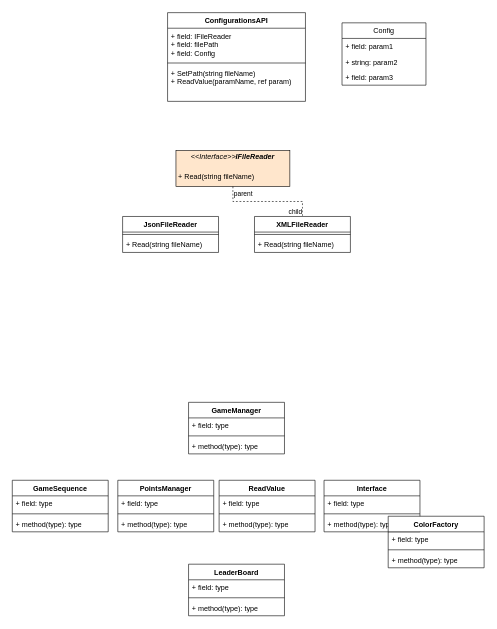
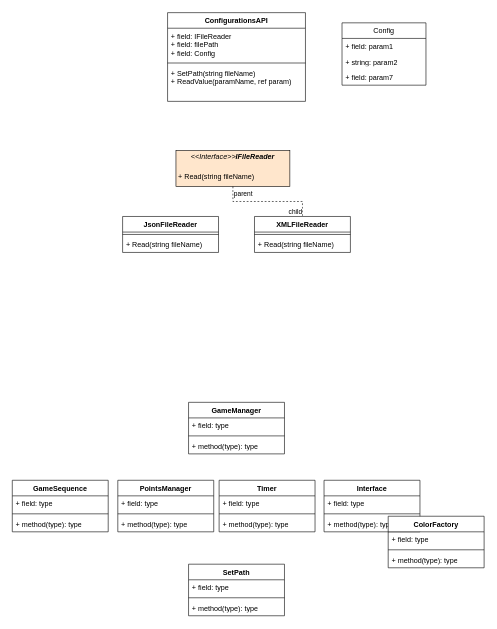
node "+ field: param3": label "+ field: param3" -> "+ field: param7"
node "ReadValue": label "ReadValue" -> "Timer"
node "LeaderBoard": label "LeaderBoard" -> "SetPath"
